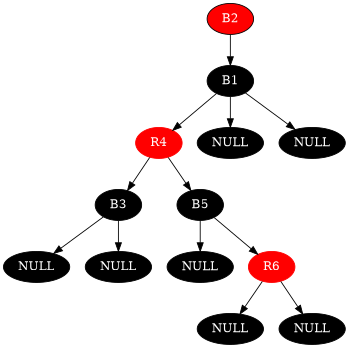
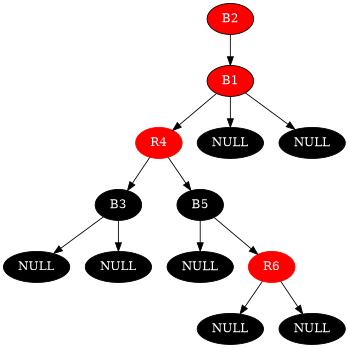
node "B1": fillcolor black -> red
